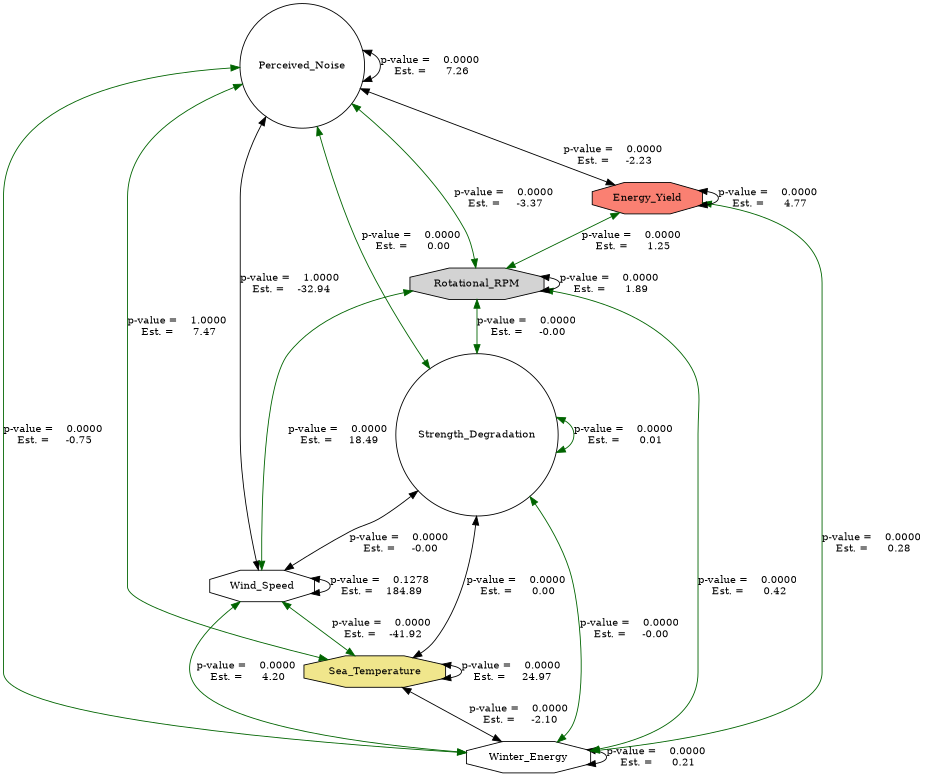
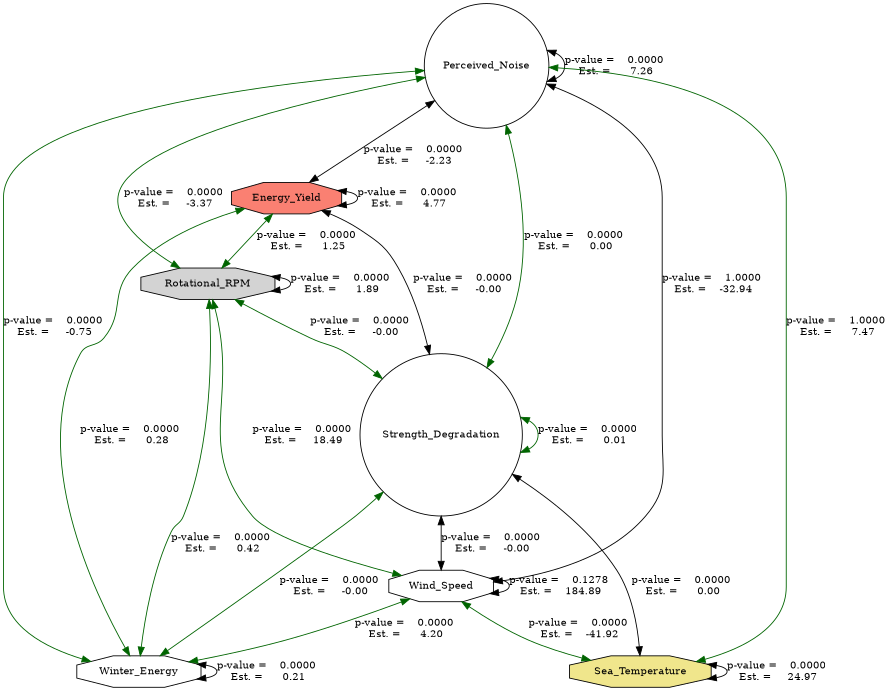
edge "Energy_Yield" -- "Strength_Degradation": added, label "p-value =    0.0000 Est. =     -0.00"
edge "Sea_Temperature" -- "Winter_Energy": removed, label "p-value =    0.0000 Est. =     -2.10"
